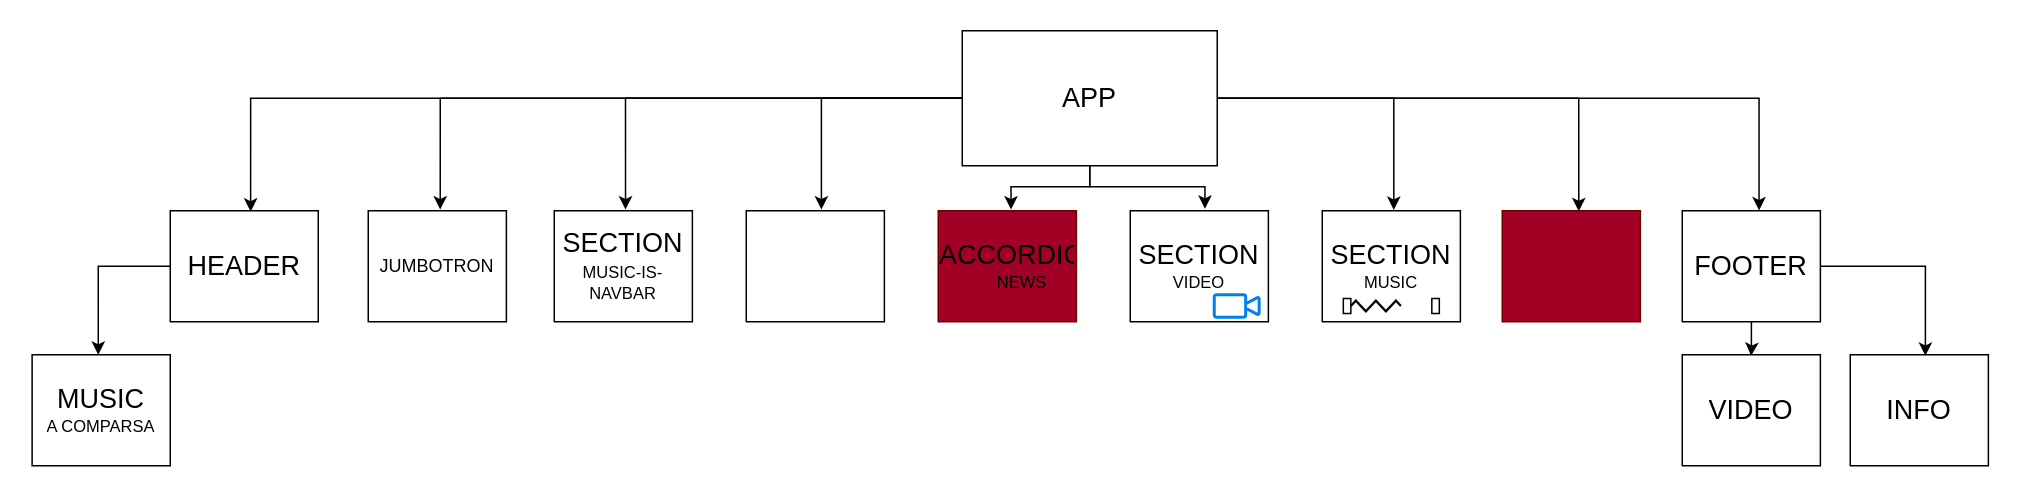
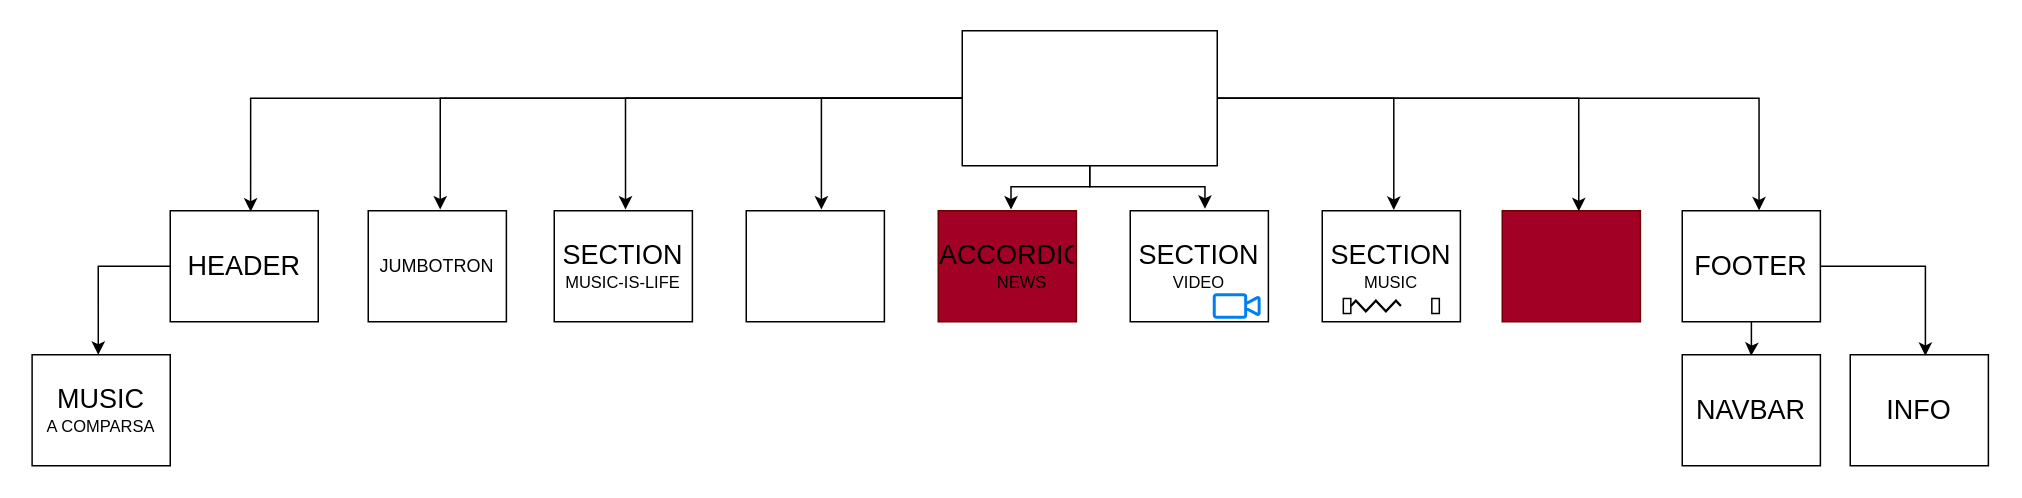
node "APP": removed
node "SECTION MUSIC-IS-NAVBAR": label "SECTION MUSIC-IS-NAVBAR" -> "SECTION MUSIC-IS-LIFE"
node "VIDEO": label "VIDEO" -> "NAVBAR"
